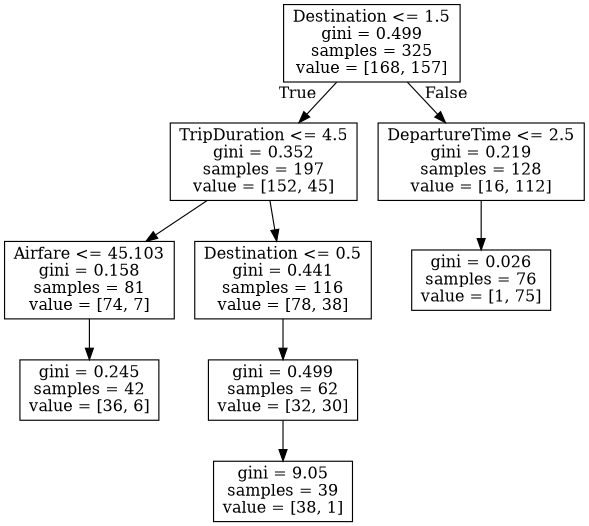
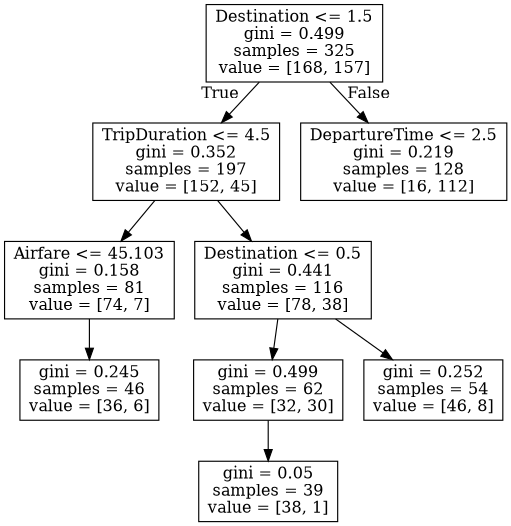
node "gini = 0.026 samples = 76 value = [1, 75]": removed
node "gini = 0.245 samples = 42 value = [36, 6]": label "gini = 0.245 samples = 42 value = [36, 6]" -> "gini = 0.245 samples = 46 value = [36, 6]"
node "gini = 0.252 samples = 54 value = [46, 8]": added
node "gini = 9.05 samples = 39 value = [38, 1]": label "gini = 9.05 samples = 39 value = [38, 1]" -> "gini = 0.05 samples = 39 value = [38, 1]"
